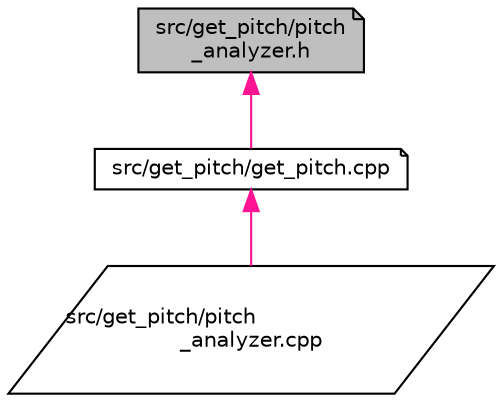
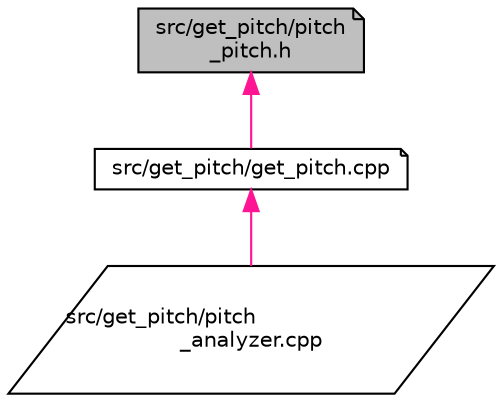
node "src/get_pitch/pitch _analyzer.h": label "src/get_pitch/pitch _analyzer.h" -> "src/get_pitch/pitch _pitch.h"
